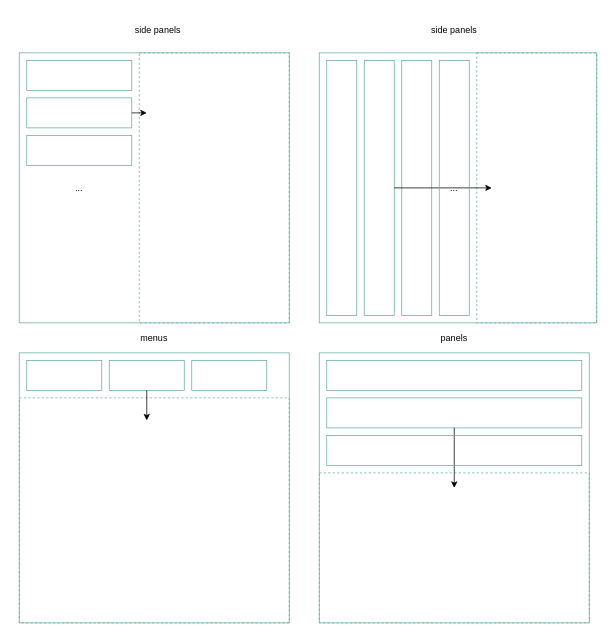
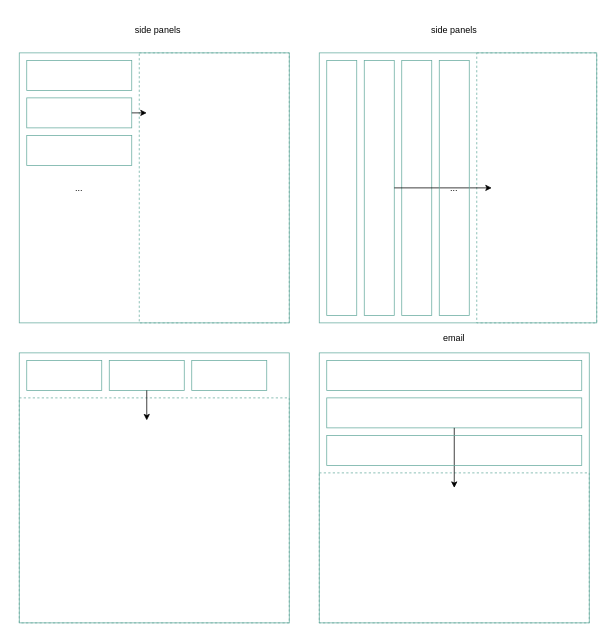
node "panels": label "panels" -> "email"
node "menus": removed
